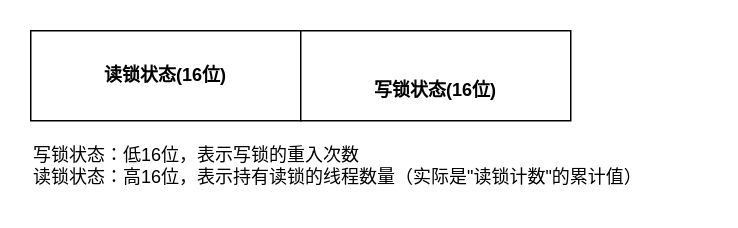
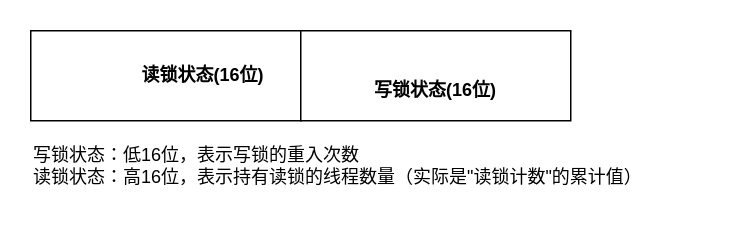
node "读锁状态(16位)": moved (166, 76) -> (203, 76)
